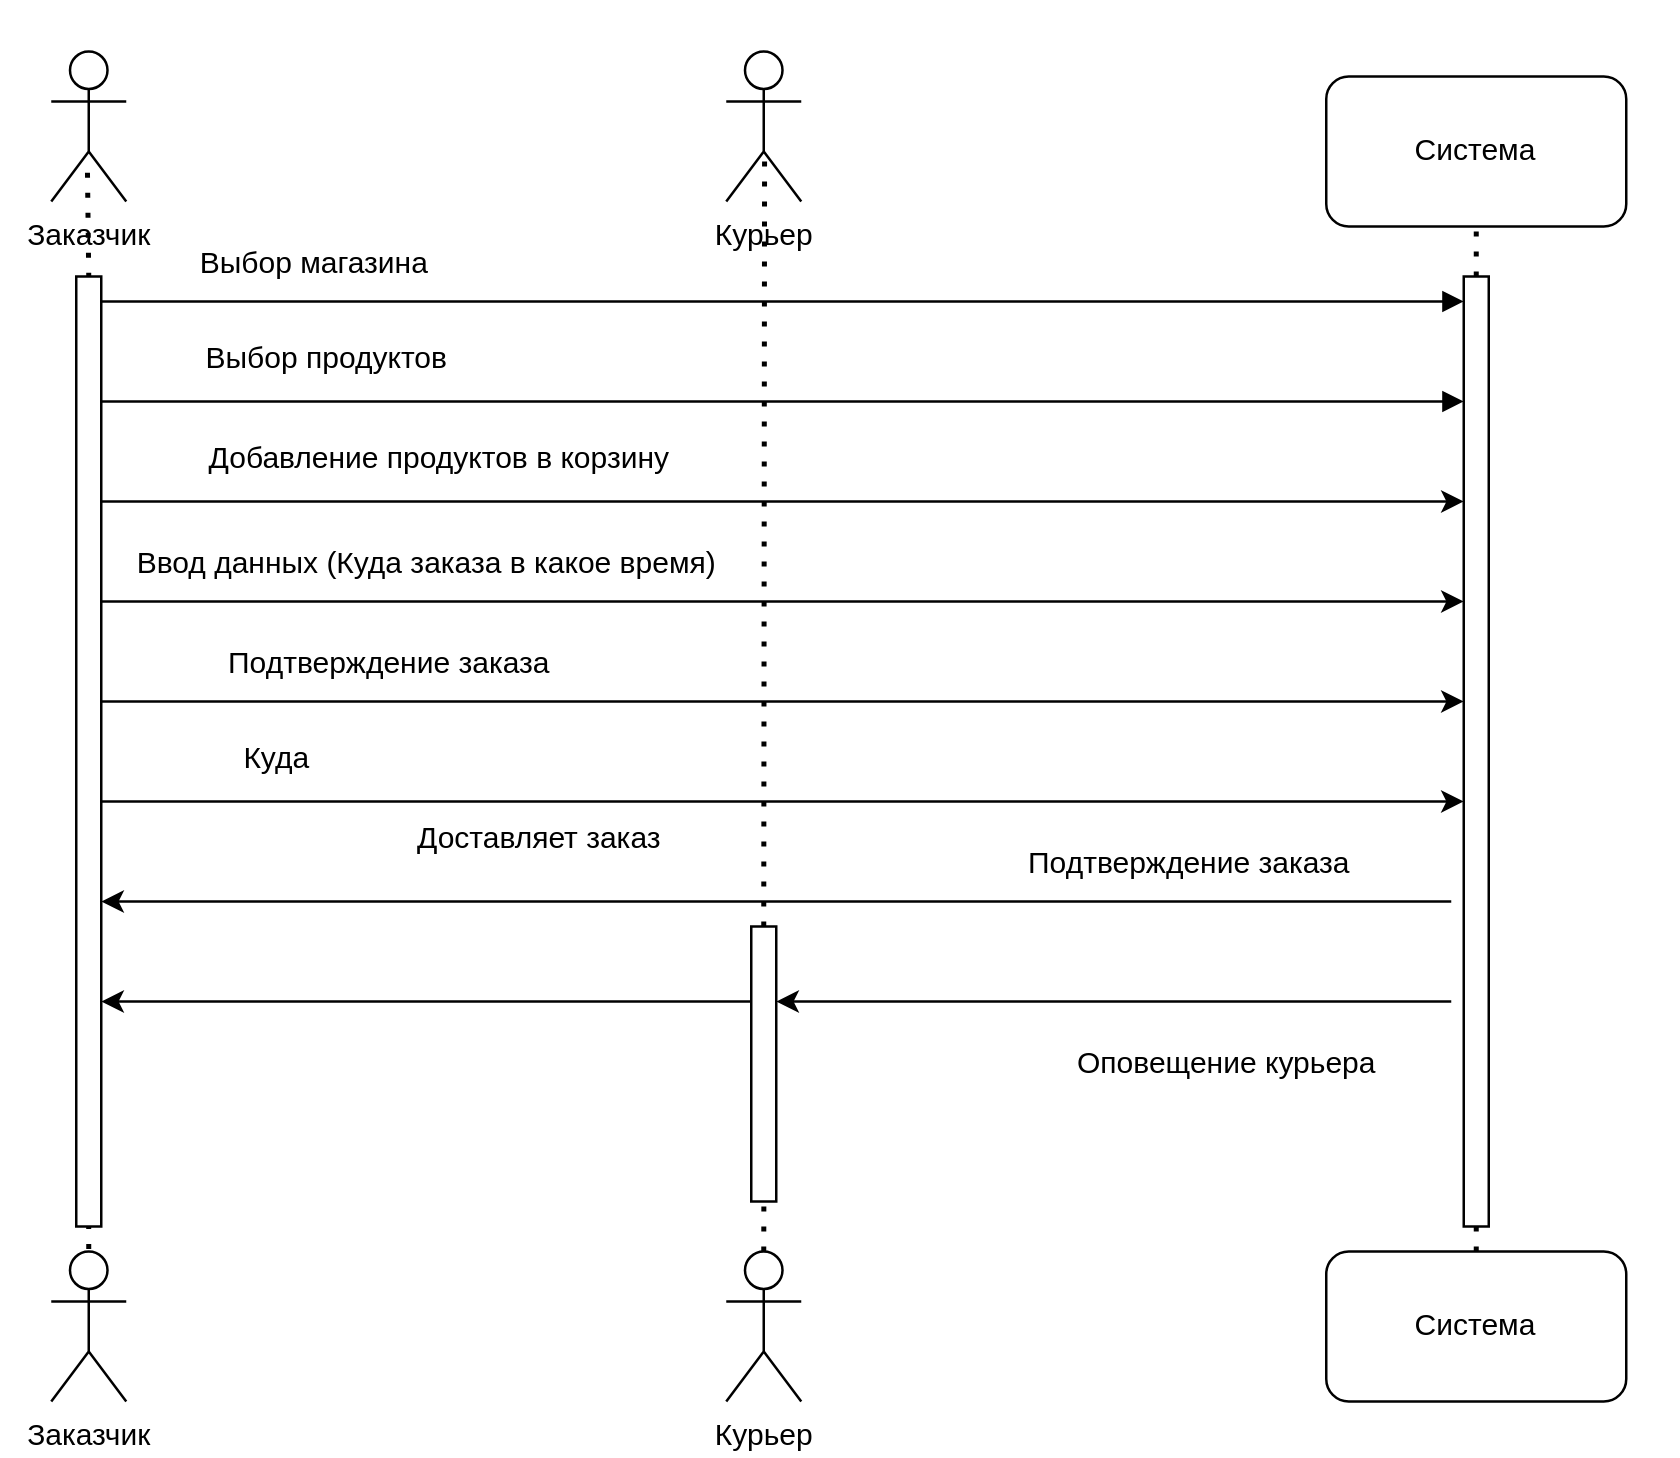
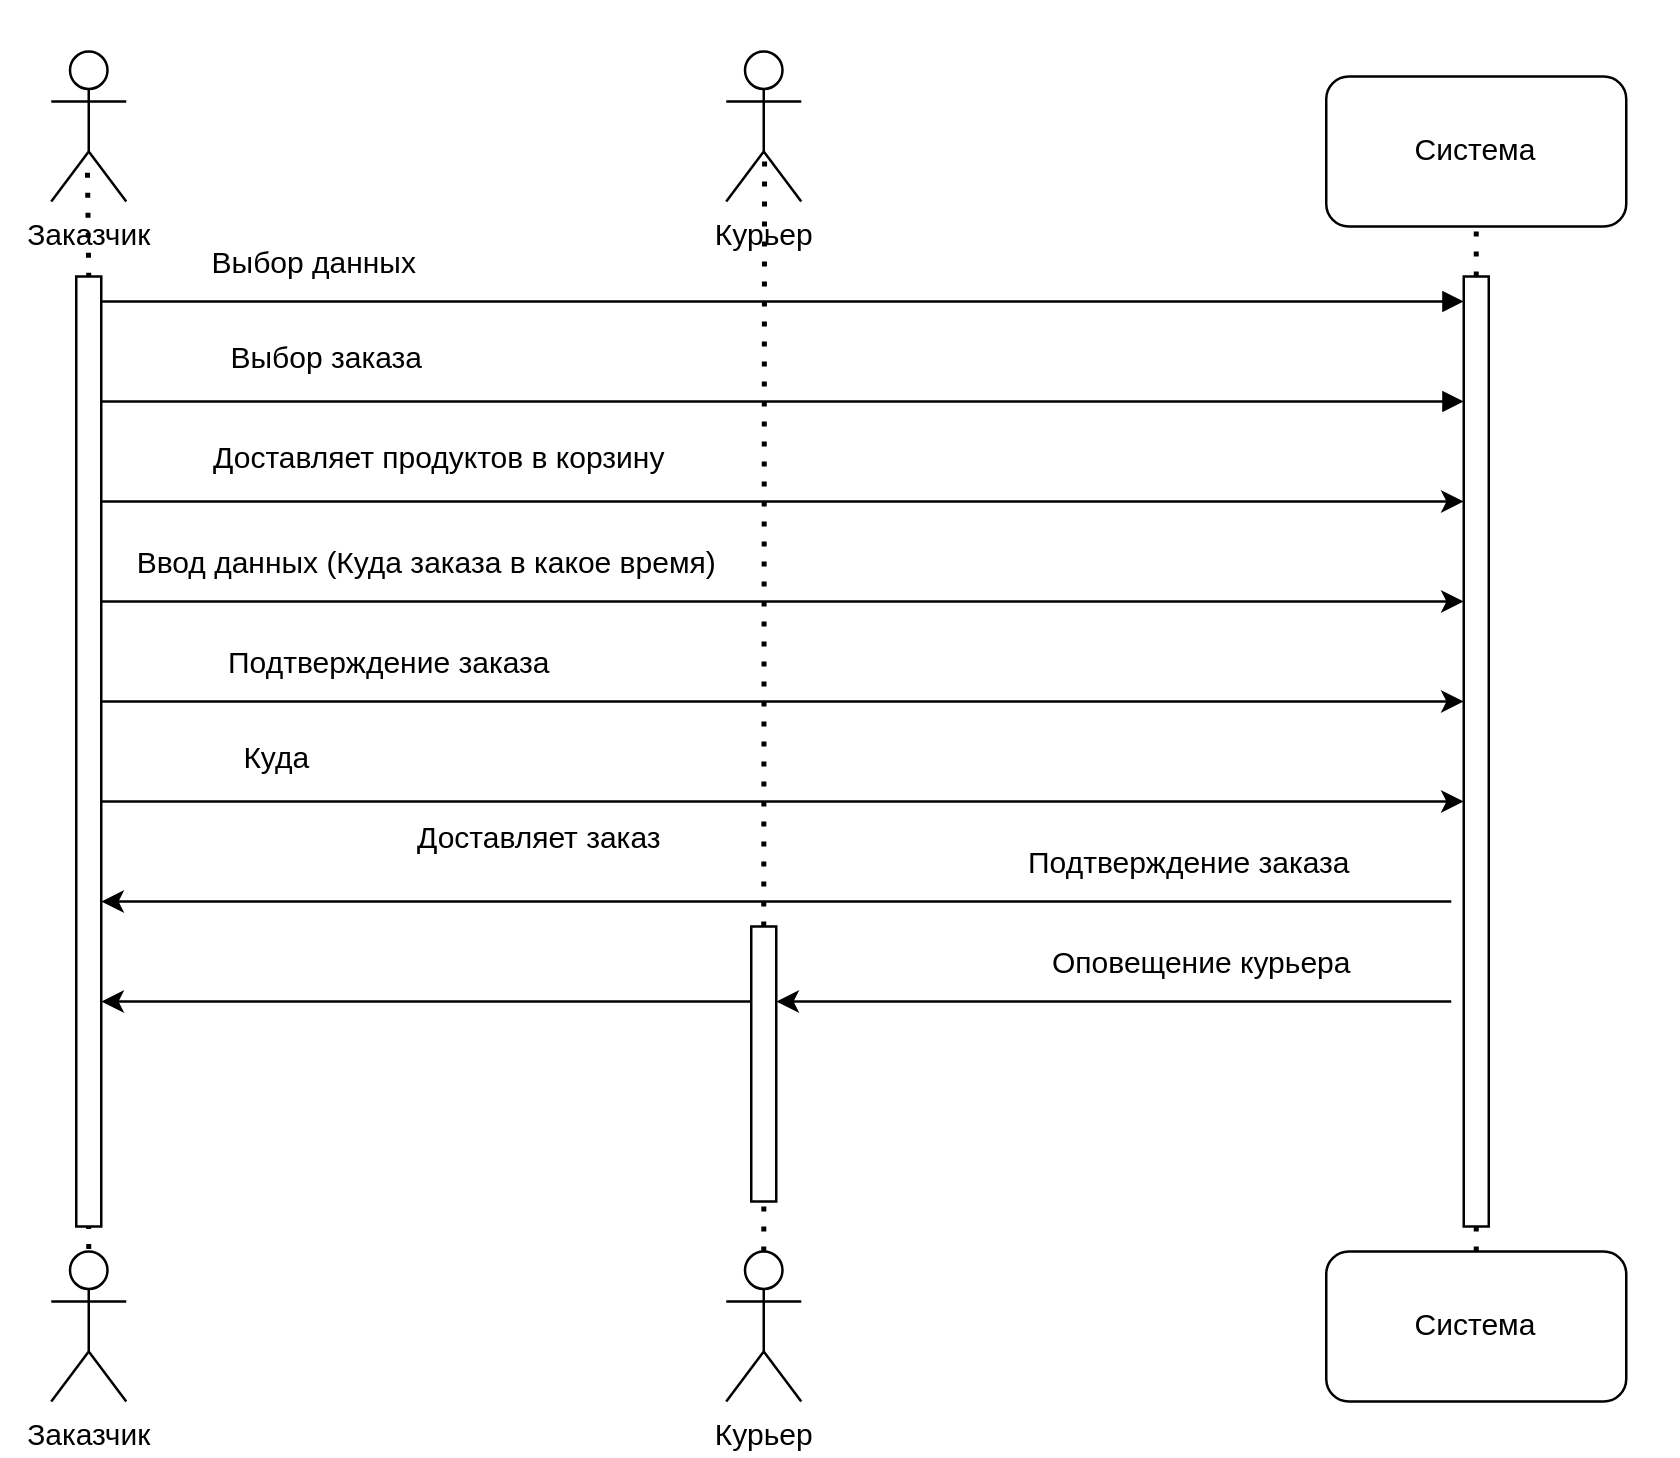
node "Выбор магазина": label "Выбор магазина" -> "Выбор данных"
node "Выбор продуктов": label "Выбор продуктов" -> "Выбор заказа"
node "Добавление продуктов в корзину": label "Добавление продуктов в корзину" -> "Доставляет продуктов в корзину"
node "Оповещение курьера": moved (1226, 1064) -> (1201, 964)
